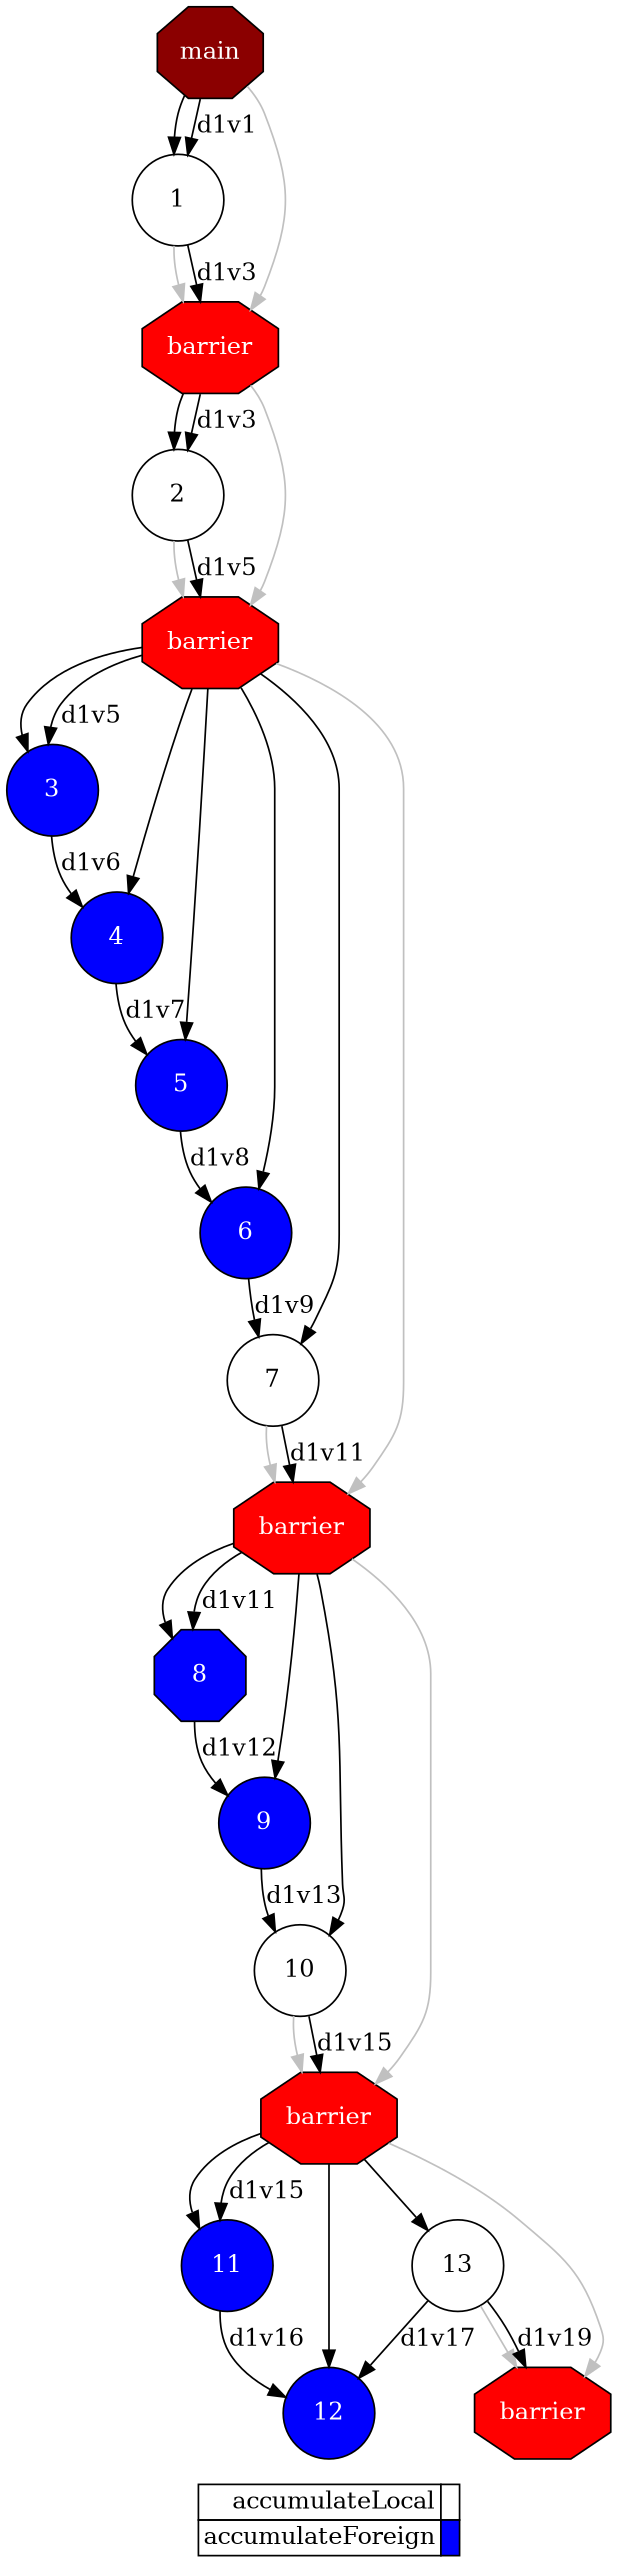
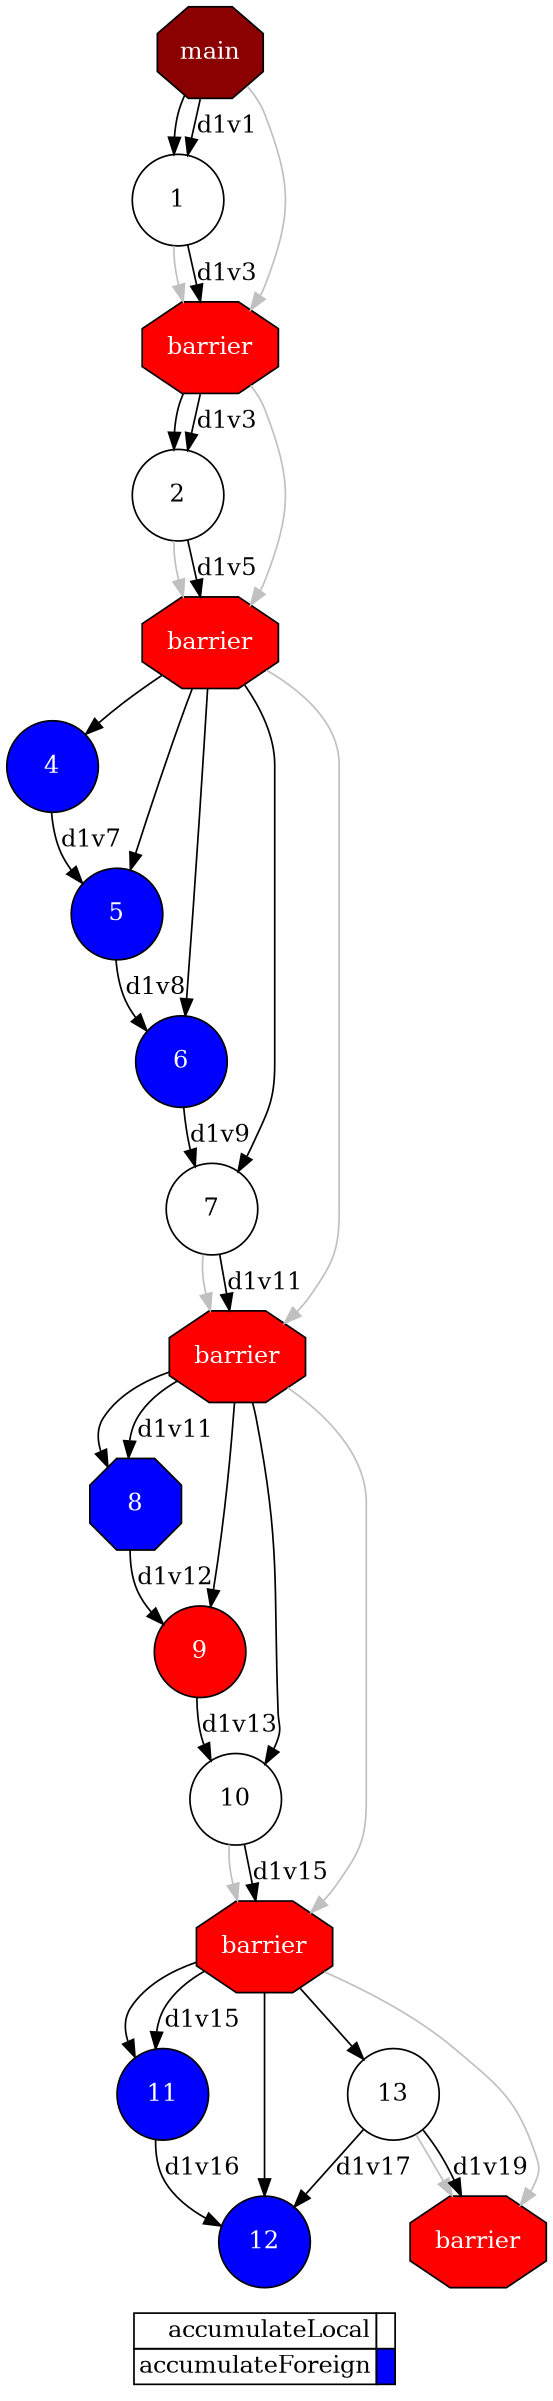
node "3": removed
node "9": fillcolor #0000ff -> #ff0000
